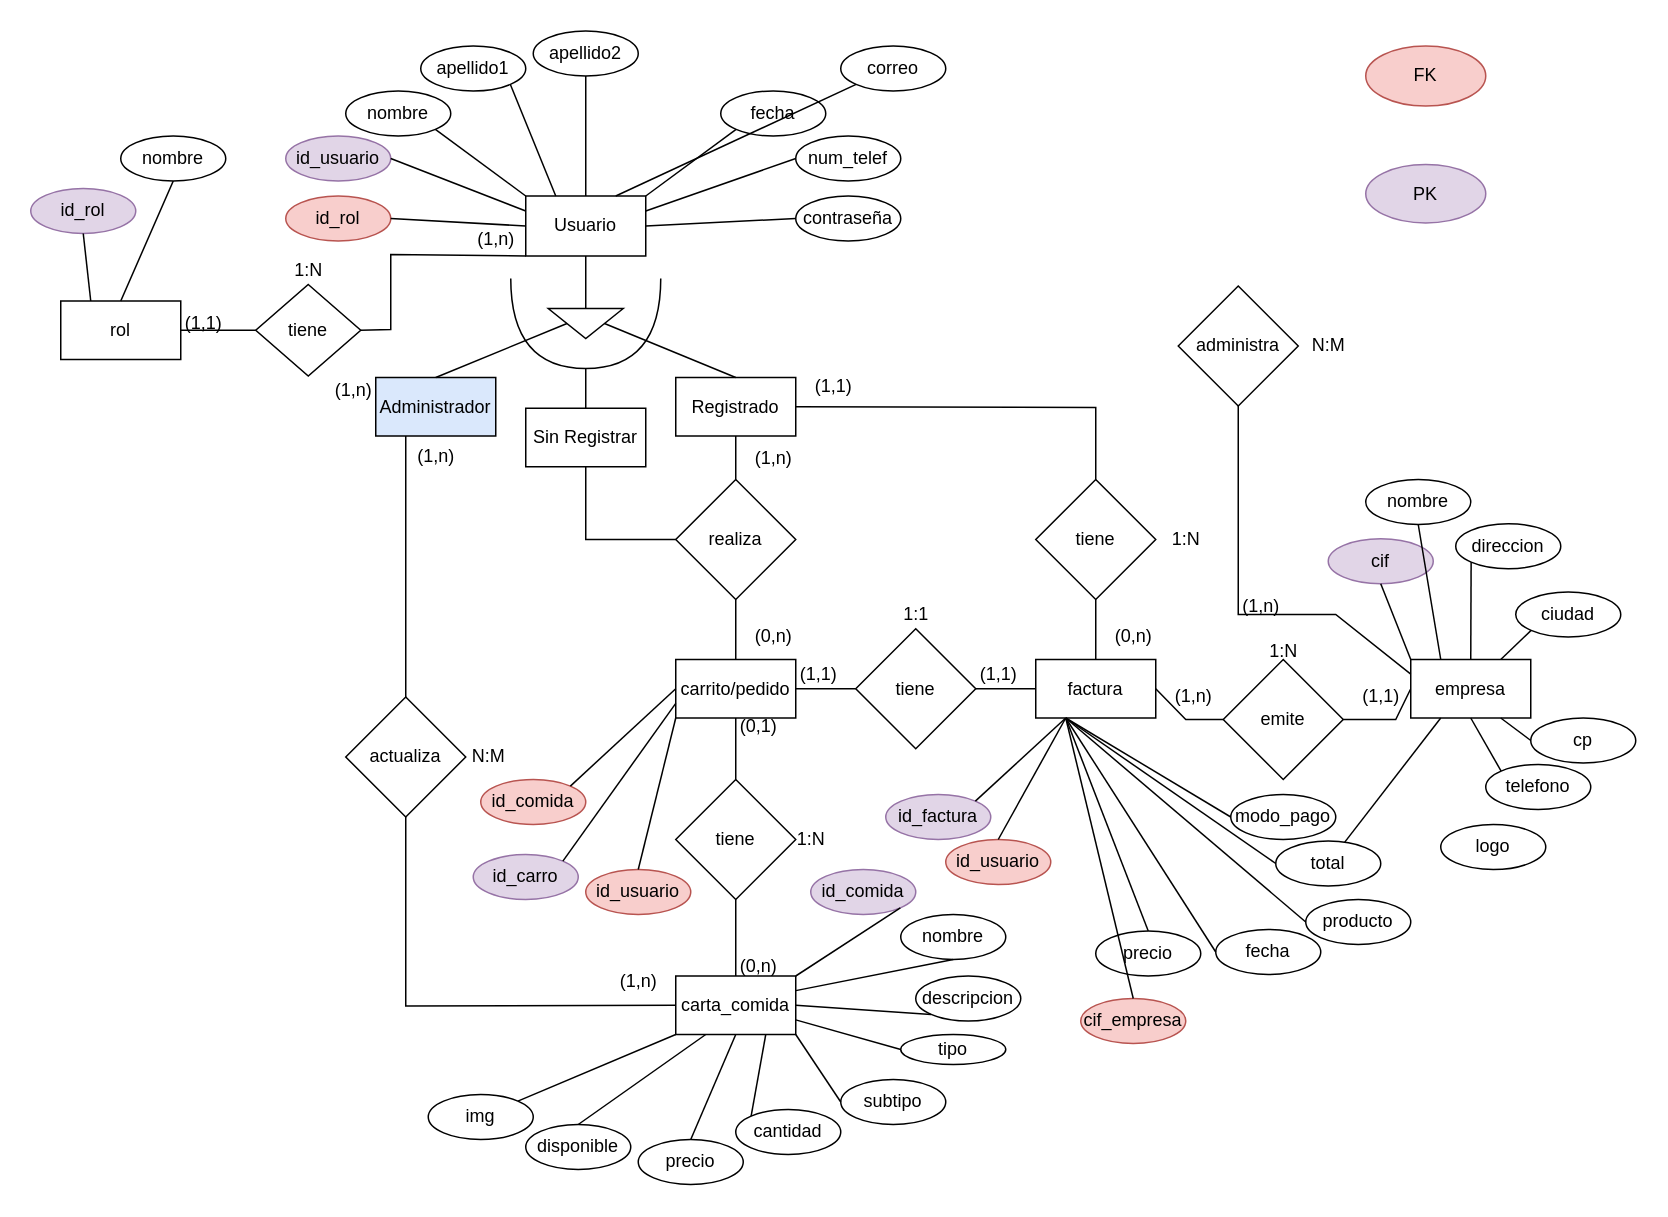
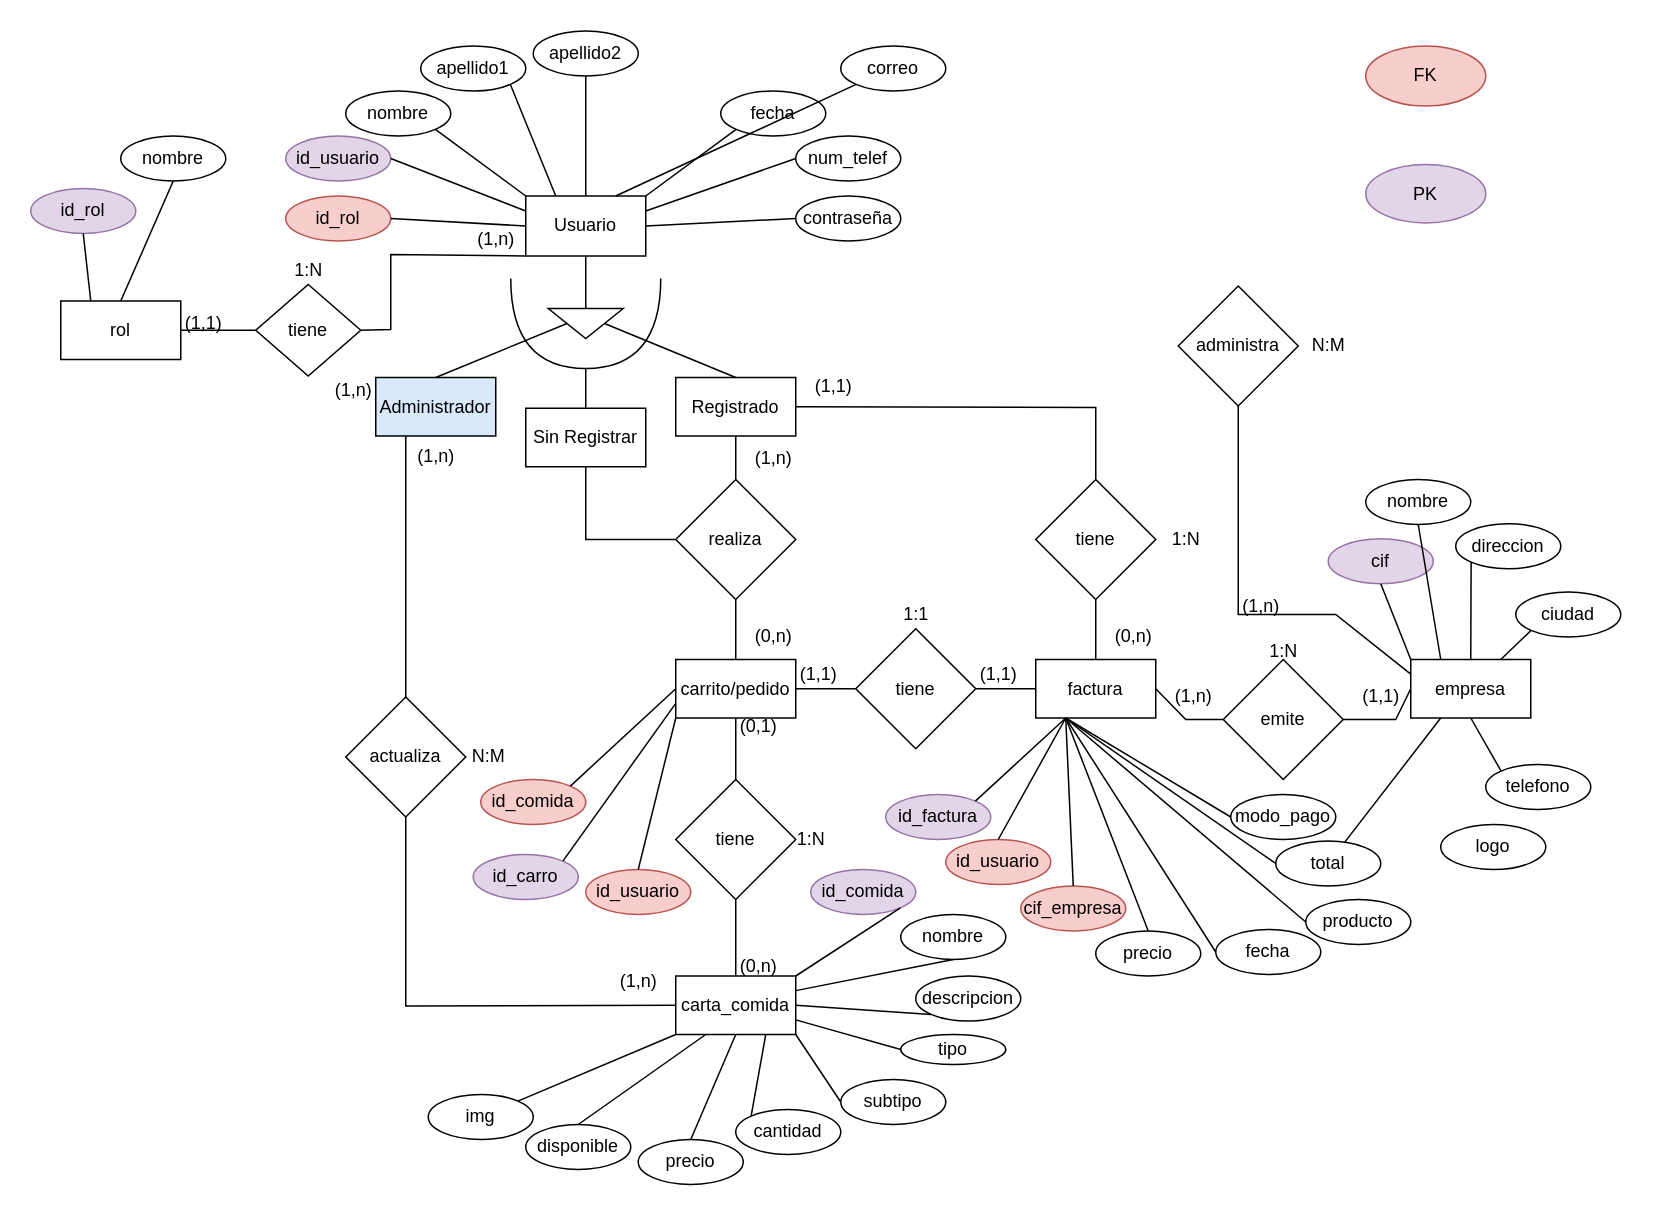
edge "empresa" -- "cp": removed
node "cp": removed
node "cif_empresa": moved (1133, 1021) -> (1073, 908)
